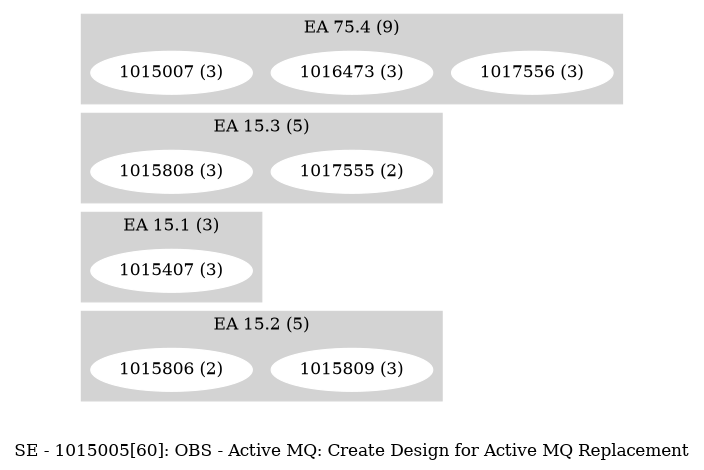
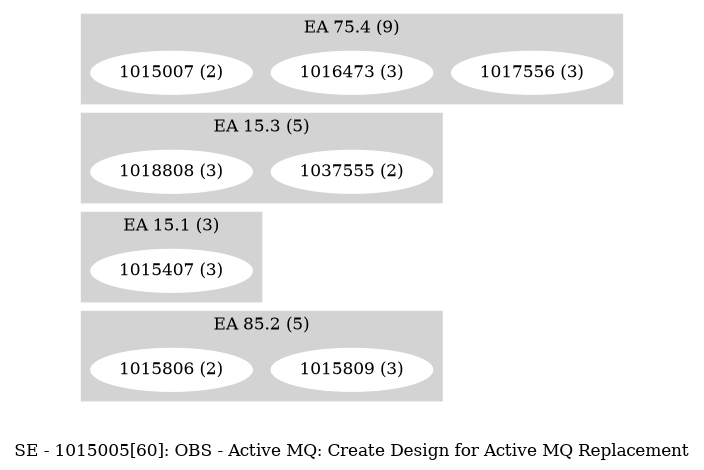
node "1015007 (3)": label "1015007 (3)" -> "1015007 (2)"
node "1015808 (3)": label "1015808 (3)" -> "1018808 (3)"
node "1017555 (2)": label "1017555 (2)" -> "1037555 (2)"
cluster "EA 15.2 (5)": label "EA 15.2 (5)" -> "EA 85.2 (5)"
